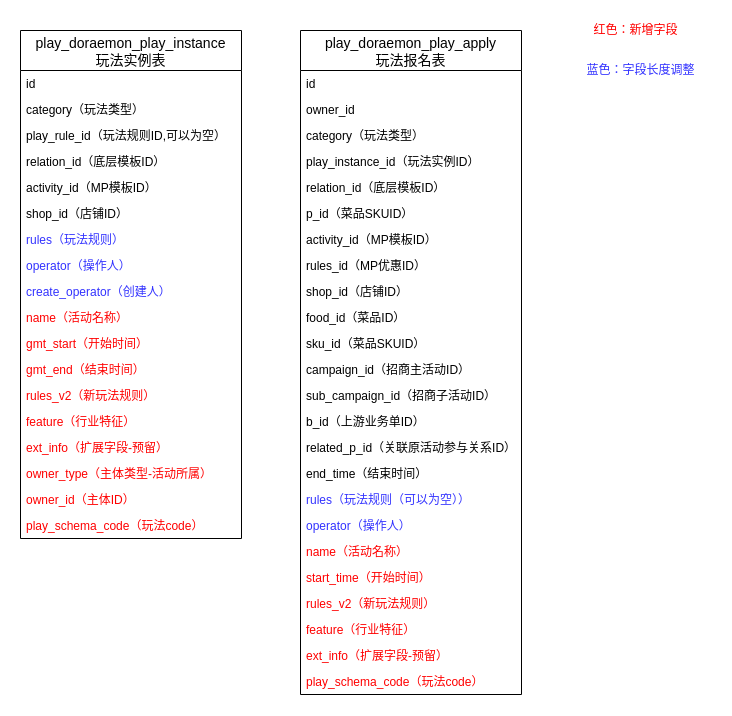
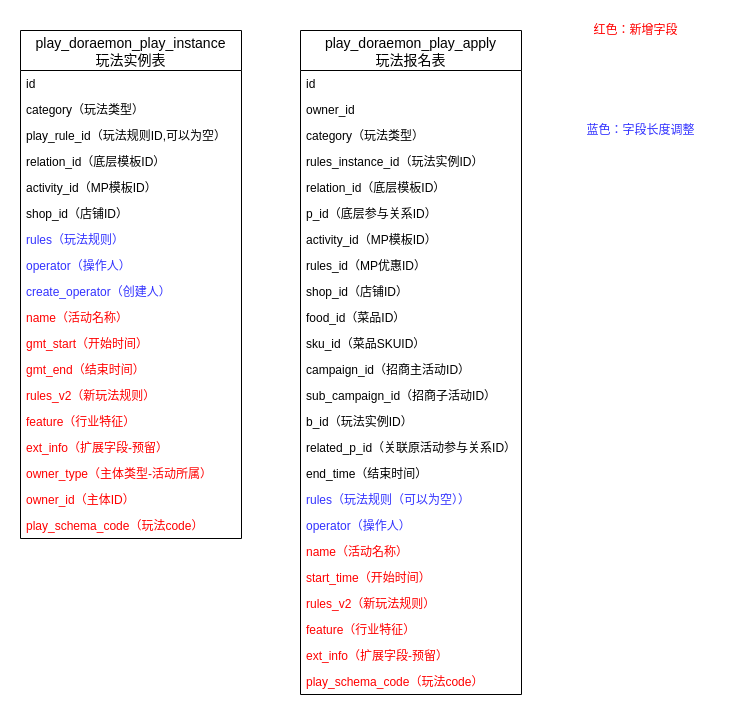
node "蓝色：字段长度调整": moved (641, 71) -> (641, 131)
node "play_instance_id（玩法实例ID）": label "play_instance_id（玩法实例ID）" -> "rules_instance_id（玩法实例ID）"
node "p_id（菜品SKUID）": label "p_id（菜品SKUID）" -> "p_id（底层参与关系ID）"
node "b_id（上游业务单ID）": label "b_id（上游业务单ID）" -> "b_id（玩法实例ID）"
